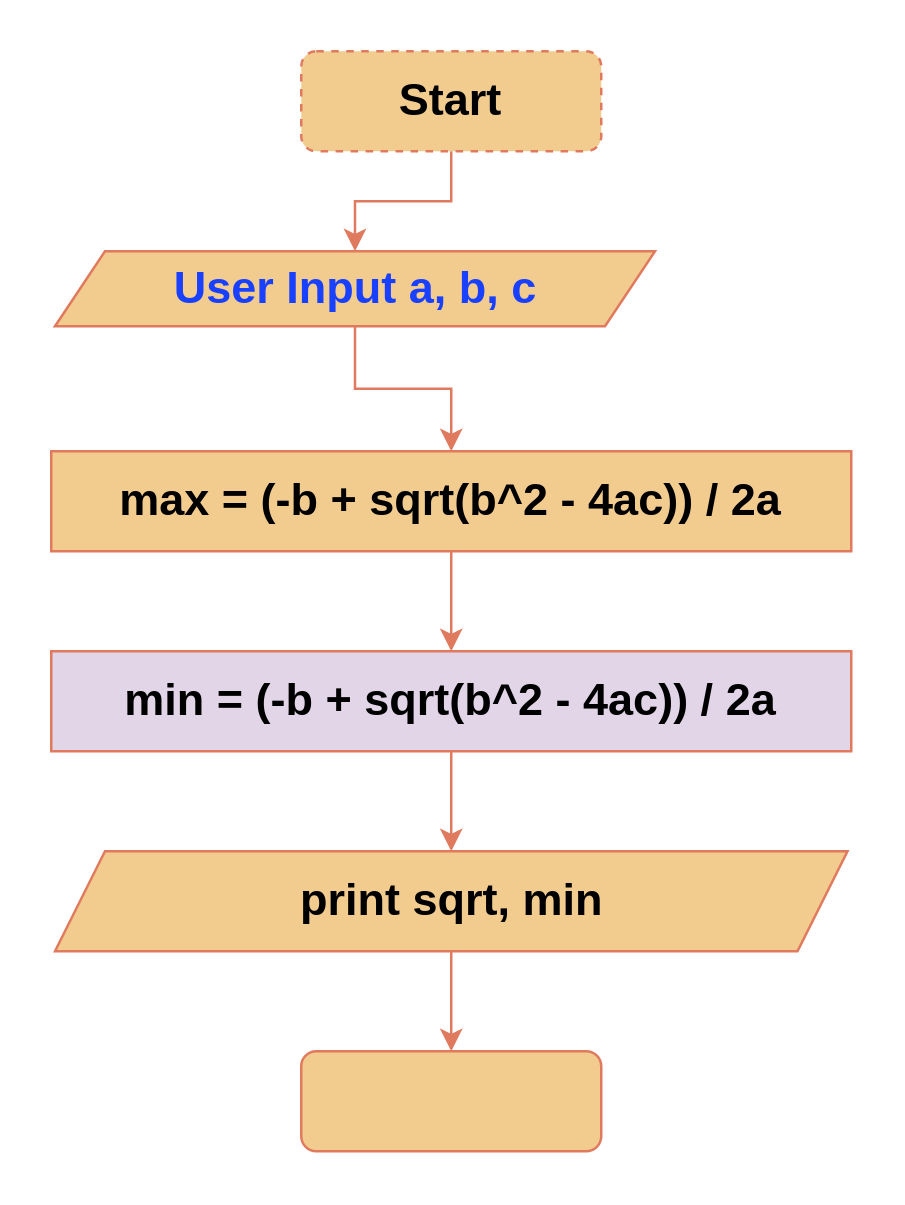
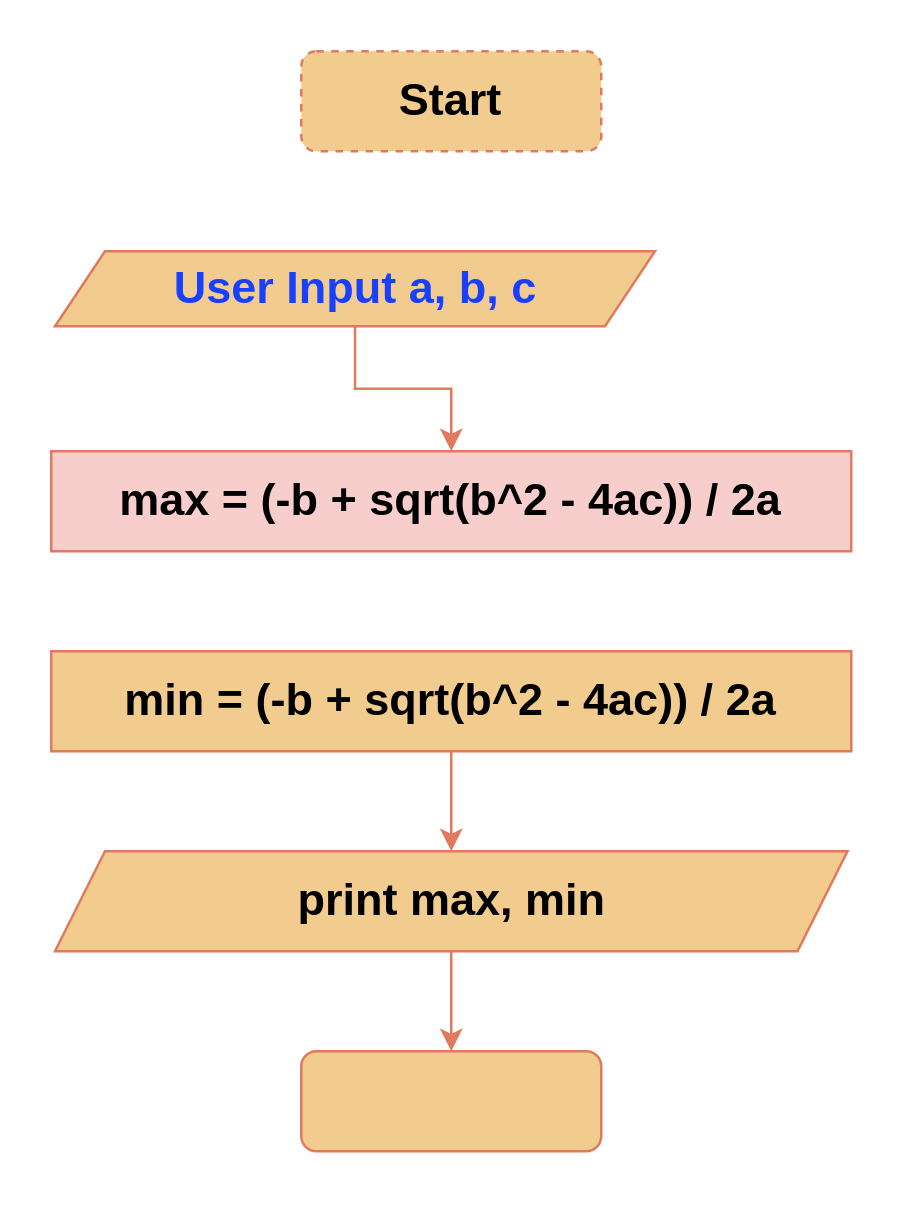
edge "Start" -> "User Input a, b, c": removed
node "max = (-b + sqrt(b^2 - 4ac)) / 2a": fillcolor #f2cc8f -> #f8cecc
edge "max = (-b + sqrt(b^2 - 4ac)) / 2a" -> "min = (-b + sqrt(b^2 - 4ac)) / 2a": removed
node "min = (-b + sqrt(b^2 - 4ac)) / 2a": fillcolor #e1d5e7 -> #f2cc8f
node "print sqrt, min": label "print sqrt, min" -> "print max, min"
